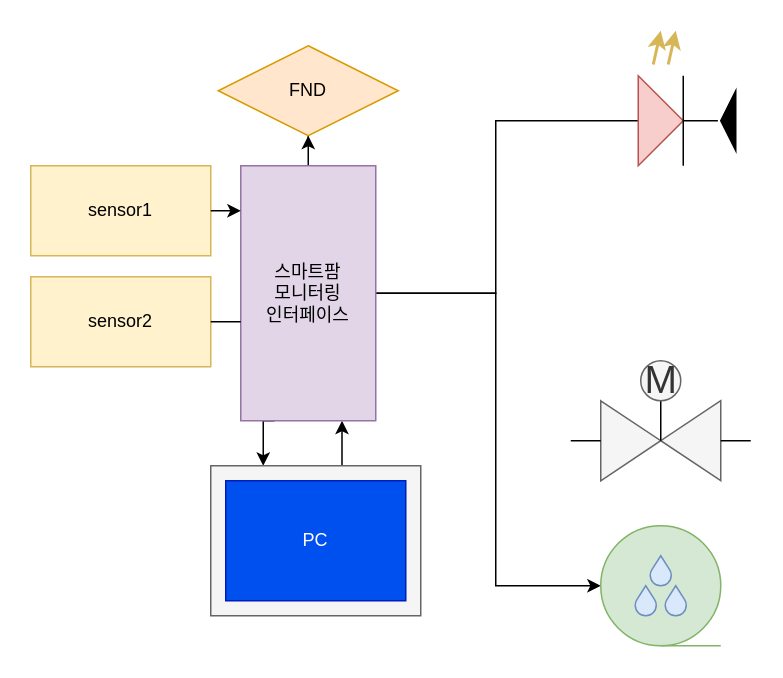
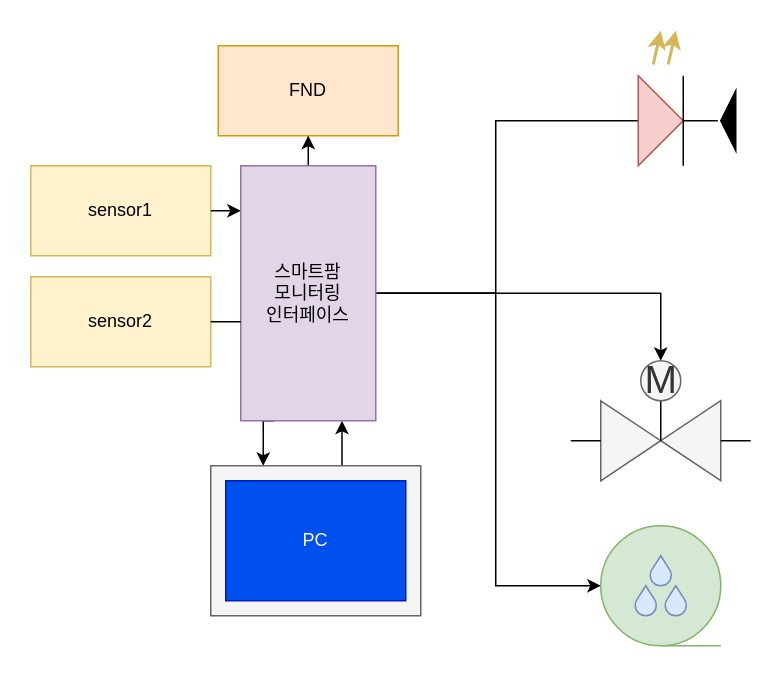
node "FND": shape diamond -> rectangle
edge "스마트팜 모니터링 인터페이스" -> "M": added
